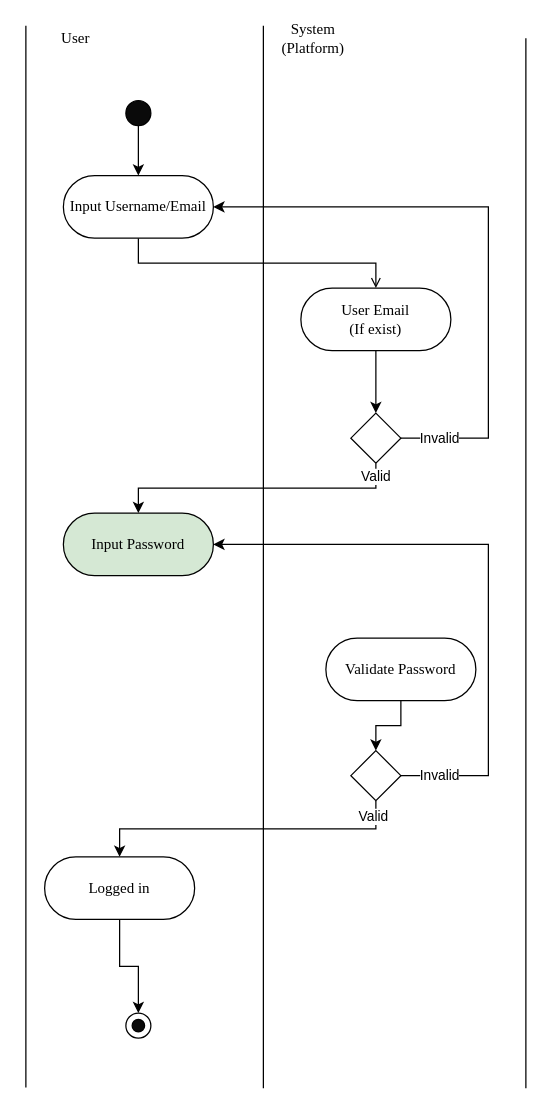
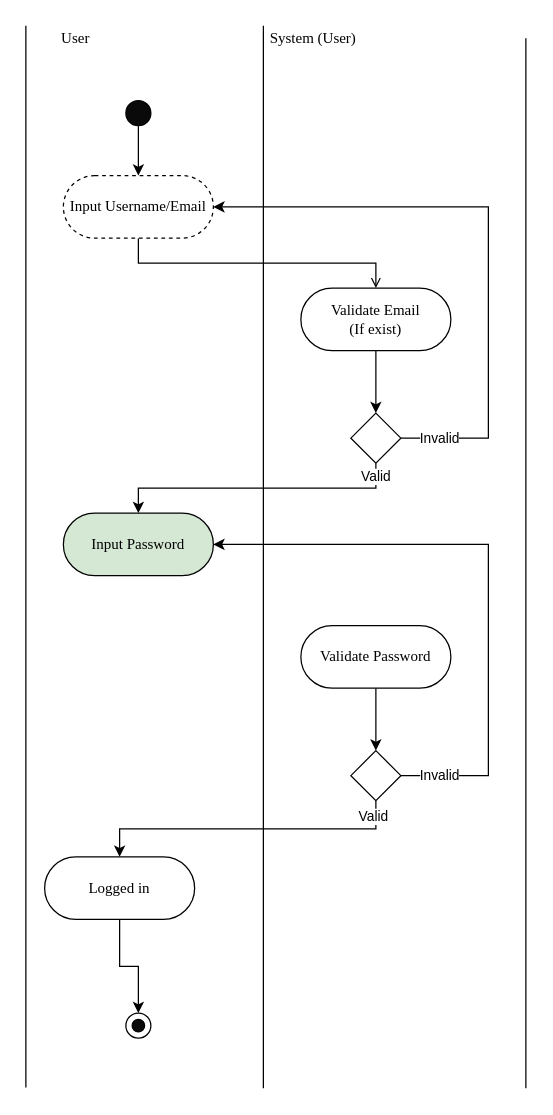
node "System (Platform)": label "System (Platform)" -> "System (User)"
node "Input Username/Email": style solid -> dashed
node "User Email (If exist)": label "User Email (If exist)" -> "Validate Email (If exist)"
node "Validate Password": moved (401, 669) -> (376, 657)
